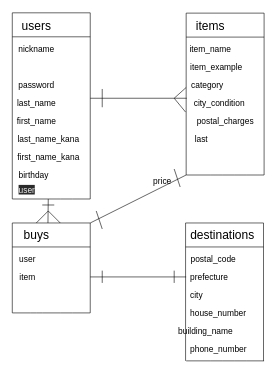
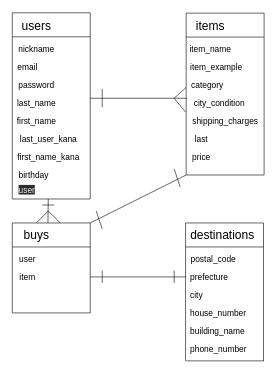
node "email": added
node "postal_charges": label "postal_charges" -> "shipping_charges"
node "last_name_kana": label "last_name_kana" -> "last_user_kana"
node "price": moved (162, 181) -> (201, 157)
node "building_name": moved (210, 331) -> (222, 331)
